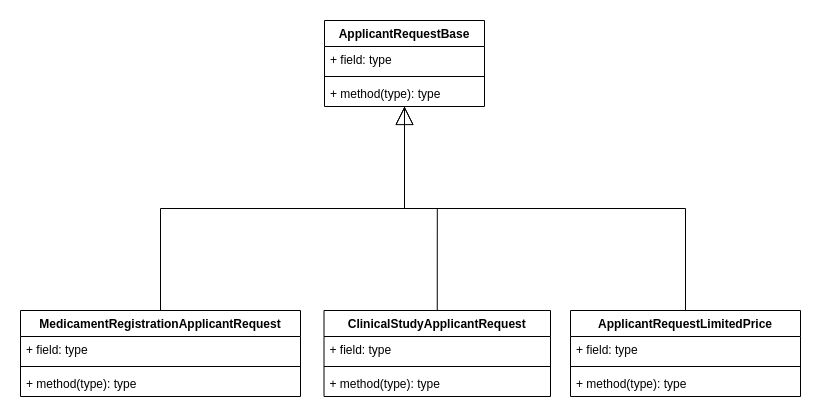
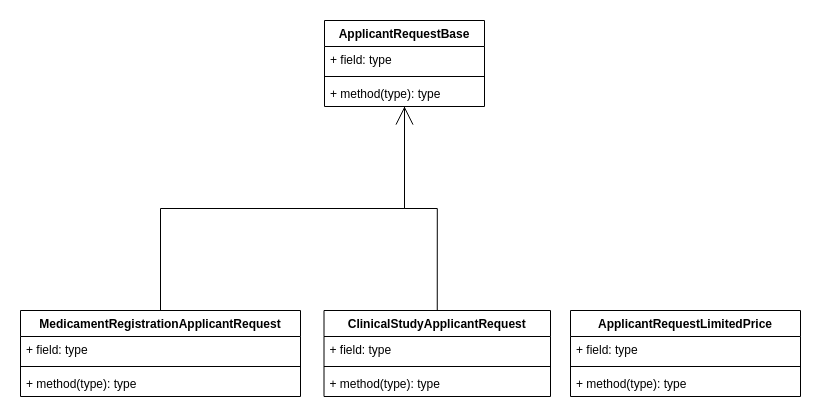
edge "ApplicantRequestLimitedPrice" -> "ApplicantRequestBase": removed
